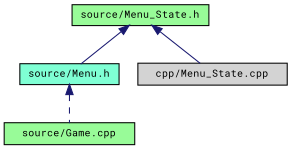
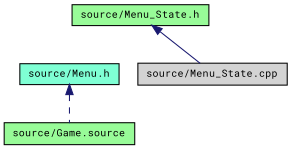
edge "source/Menu.h" -> "source/Menu_State.h": removed
node "cpp/Menu_State.cpp": label "cpp/Menu_State.cpp" -> "source/Menu_State.cpp"
node "source/Game.cpp": label "source/Game.cpp" -> "source/Game.source"
